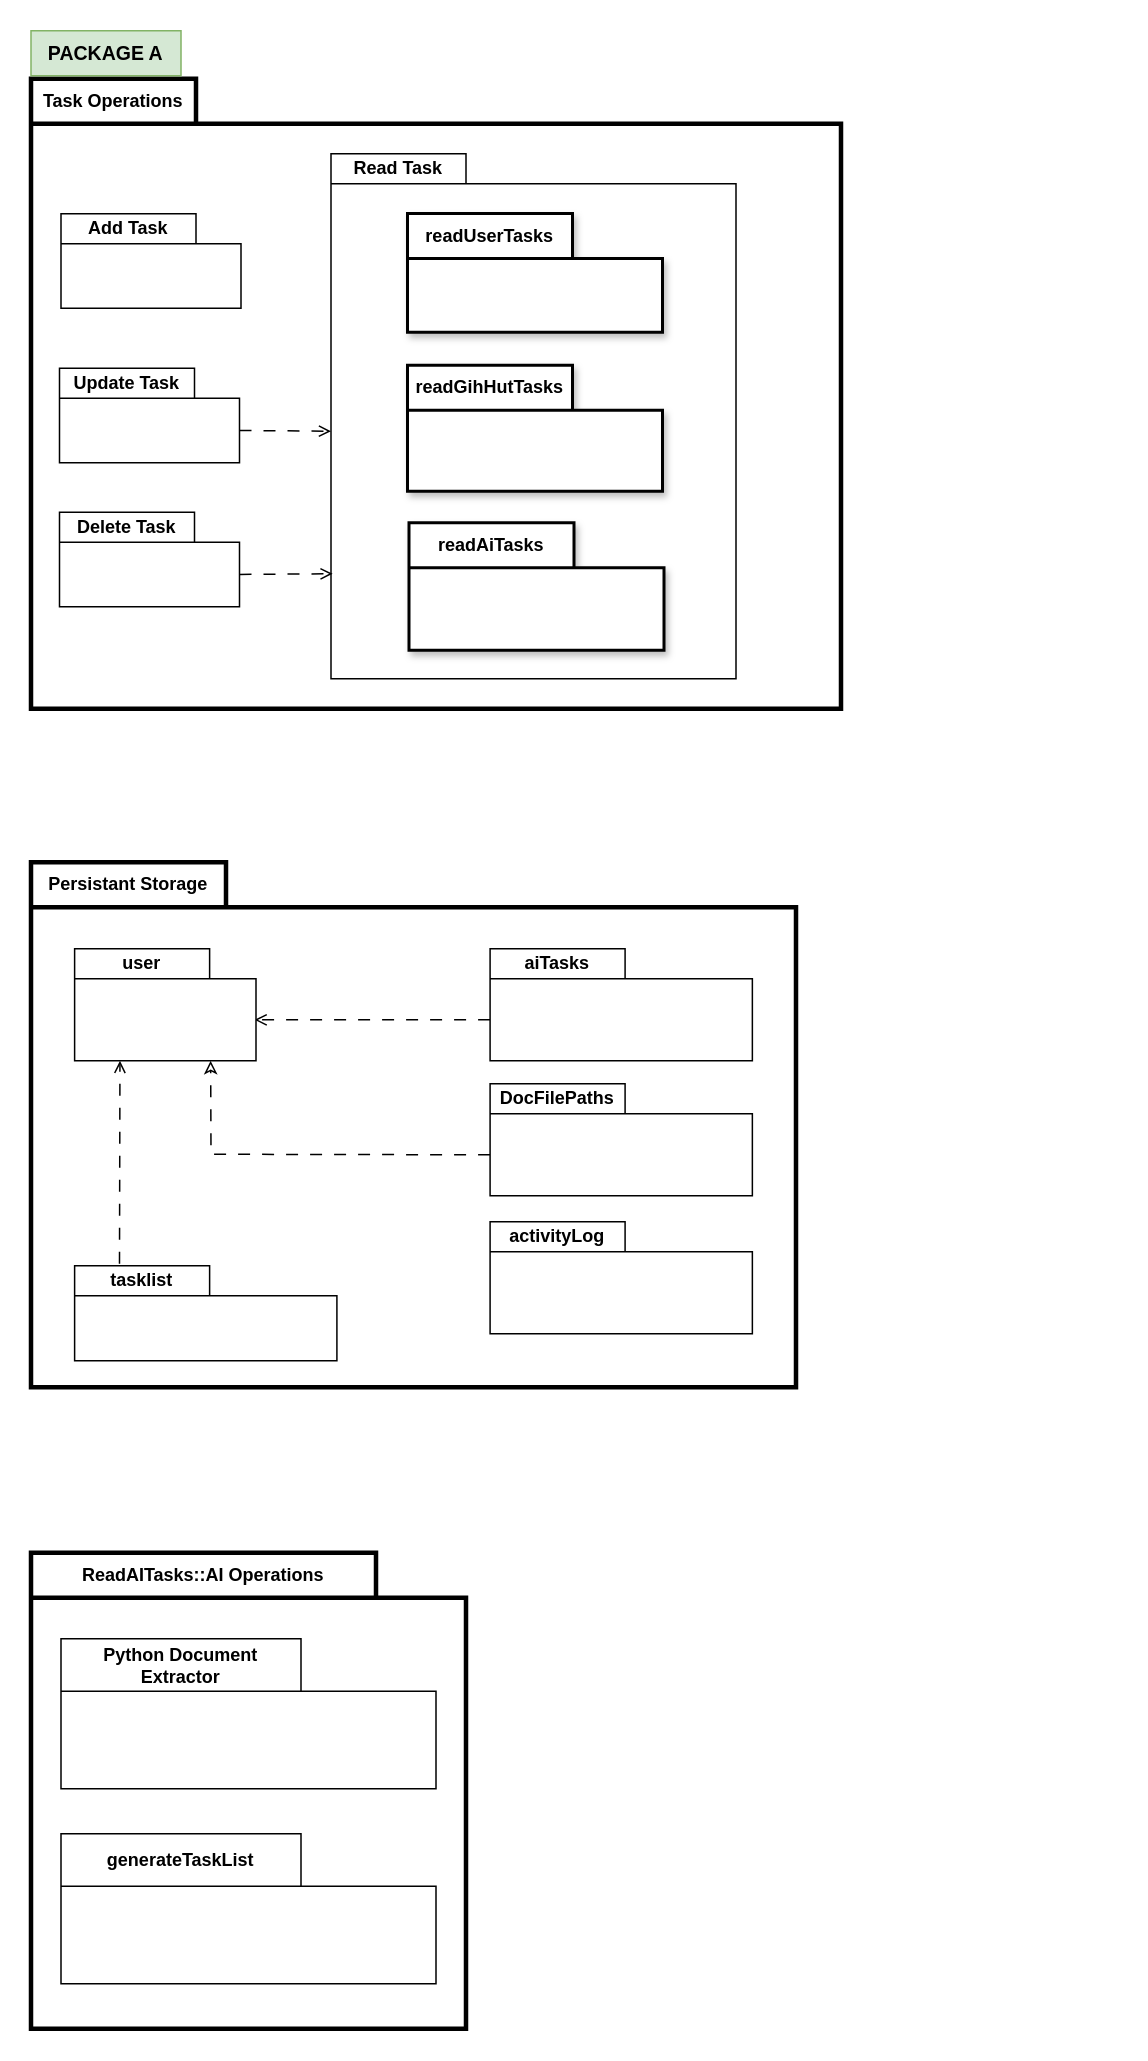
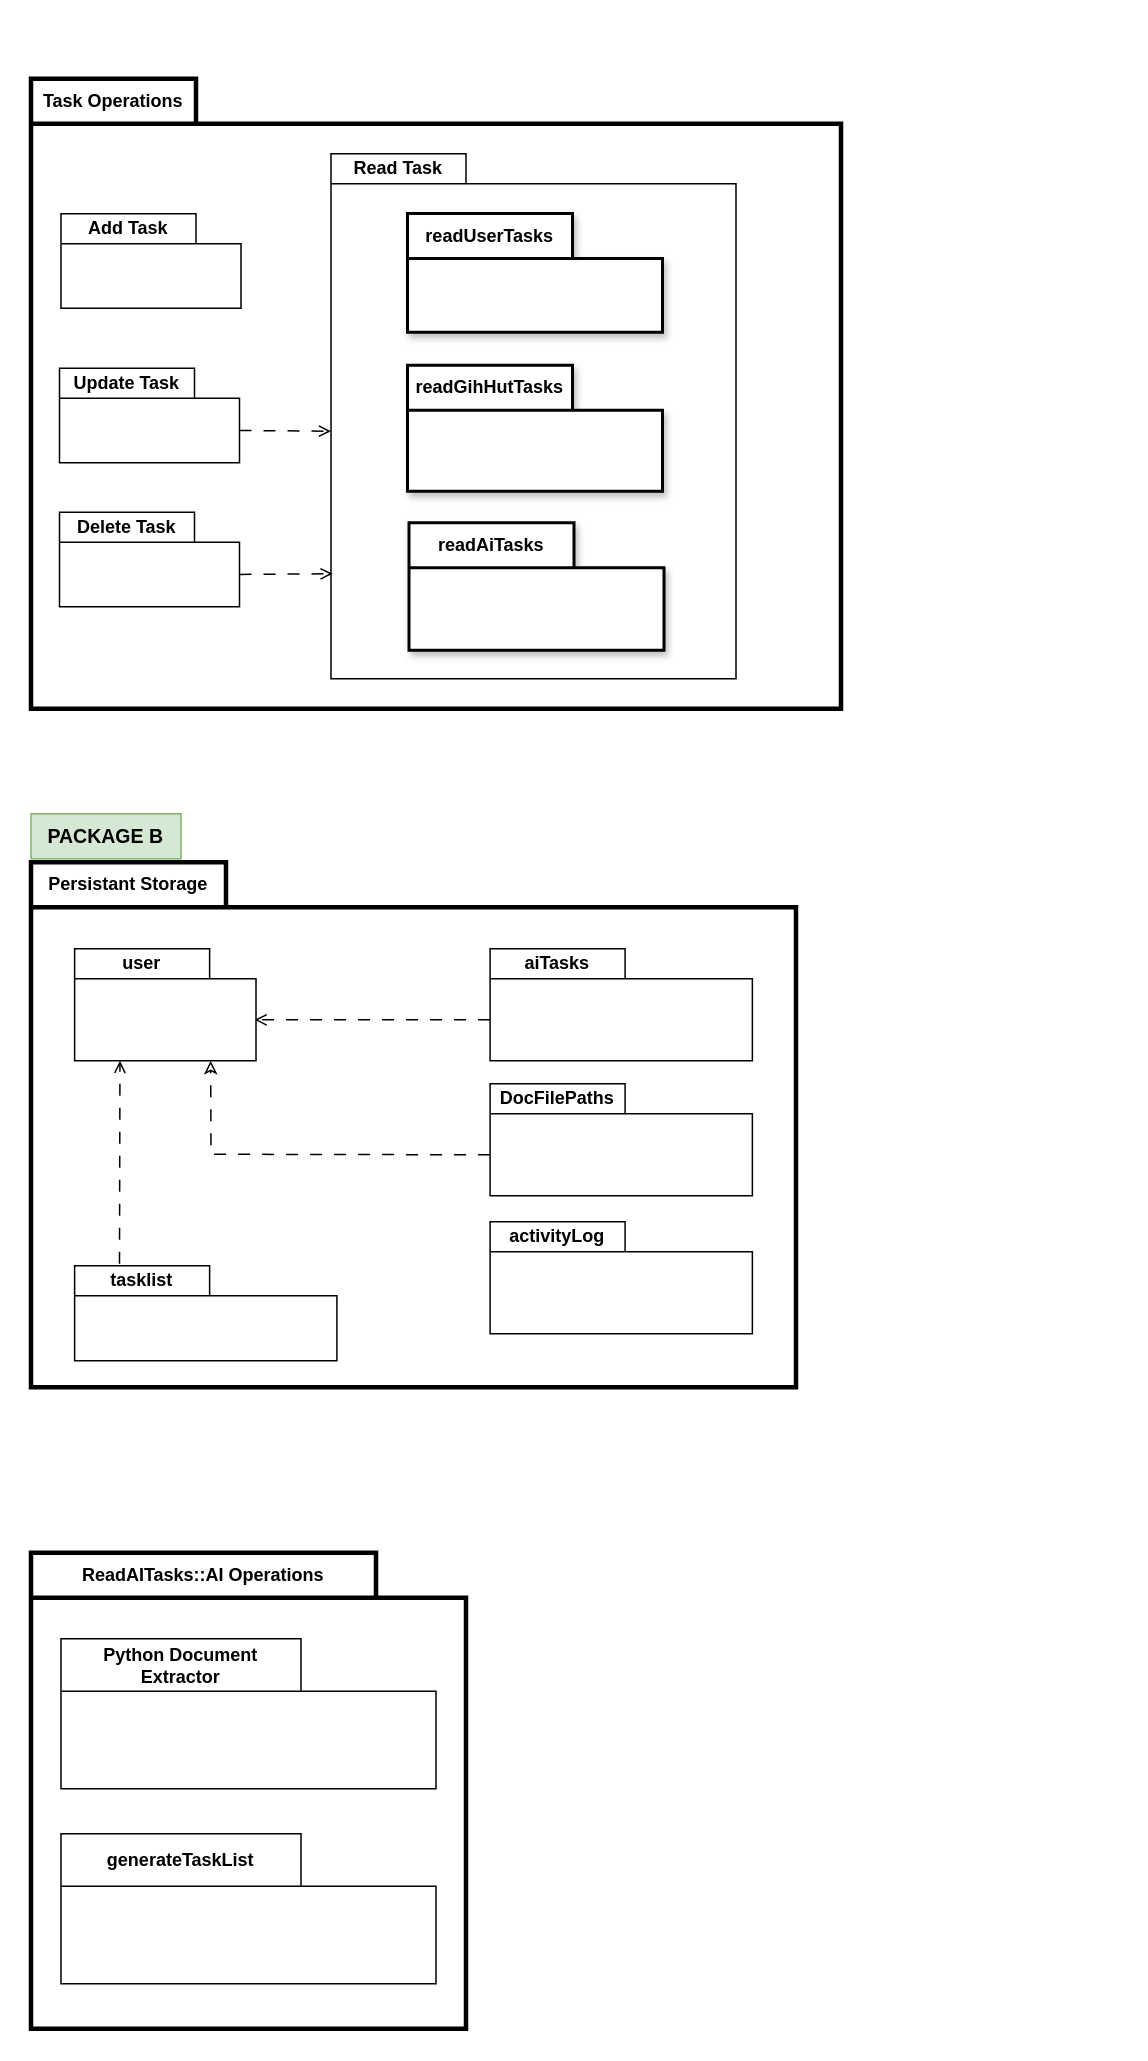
node "PACKAGE A": removed
node "PACKAGE B": added
